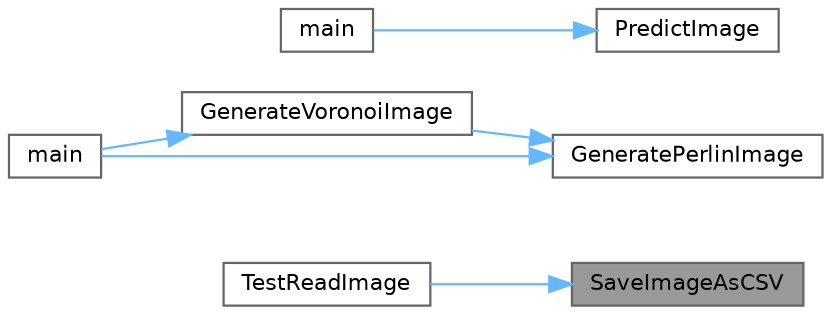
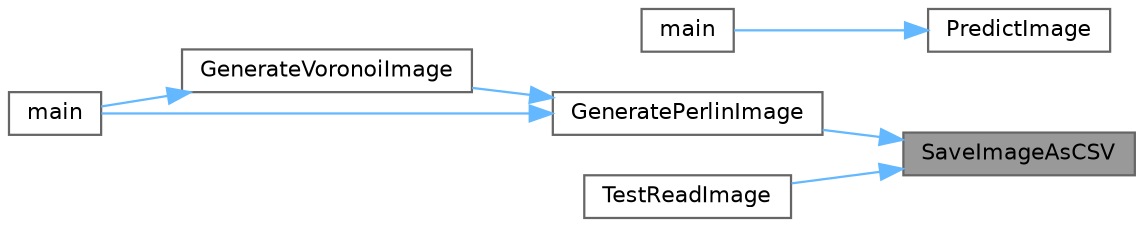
edge "GeneratePerlinImage" -> "SaveImageAsCSV": added
